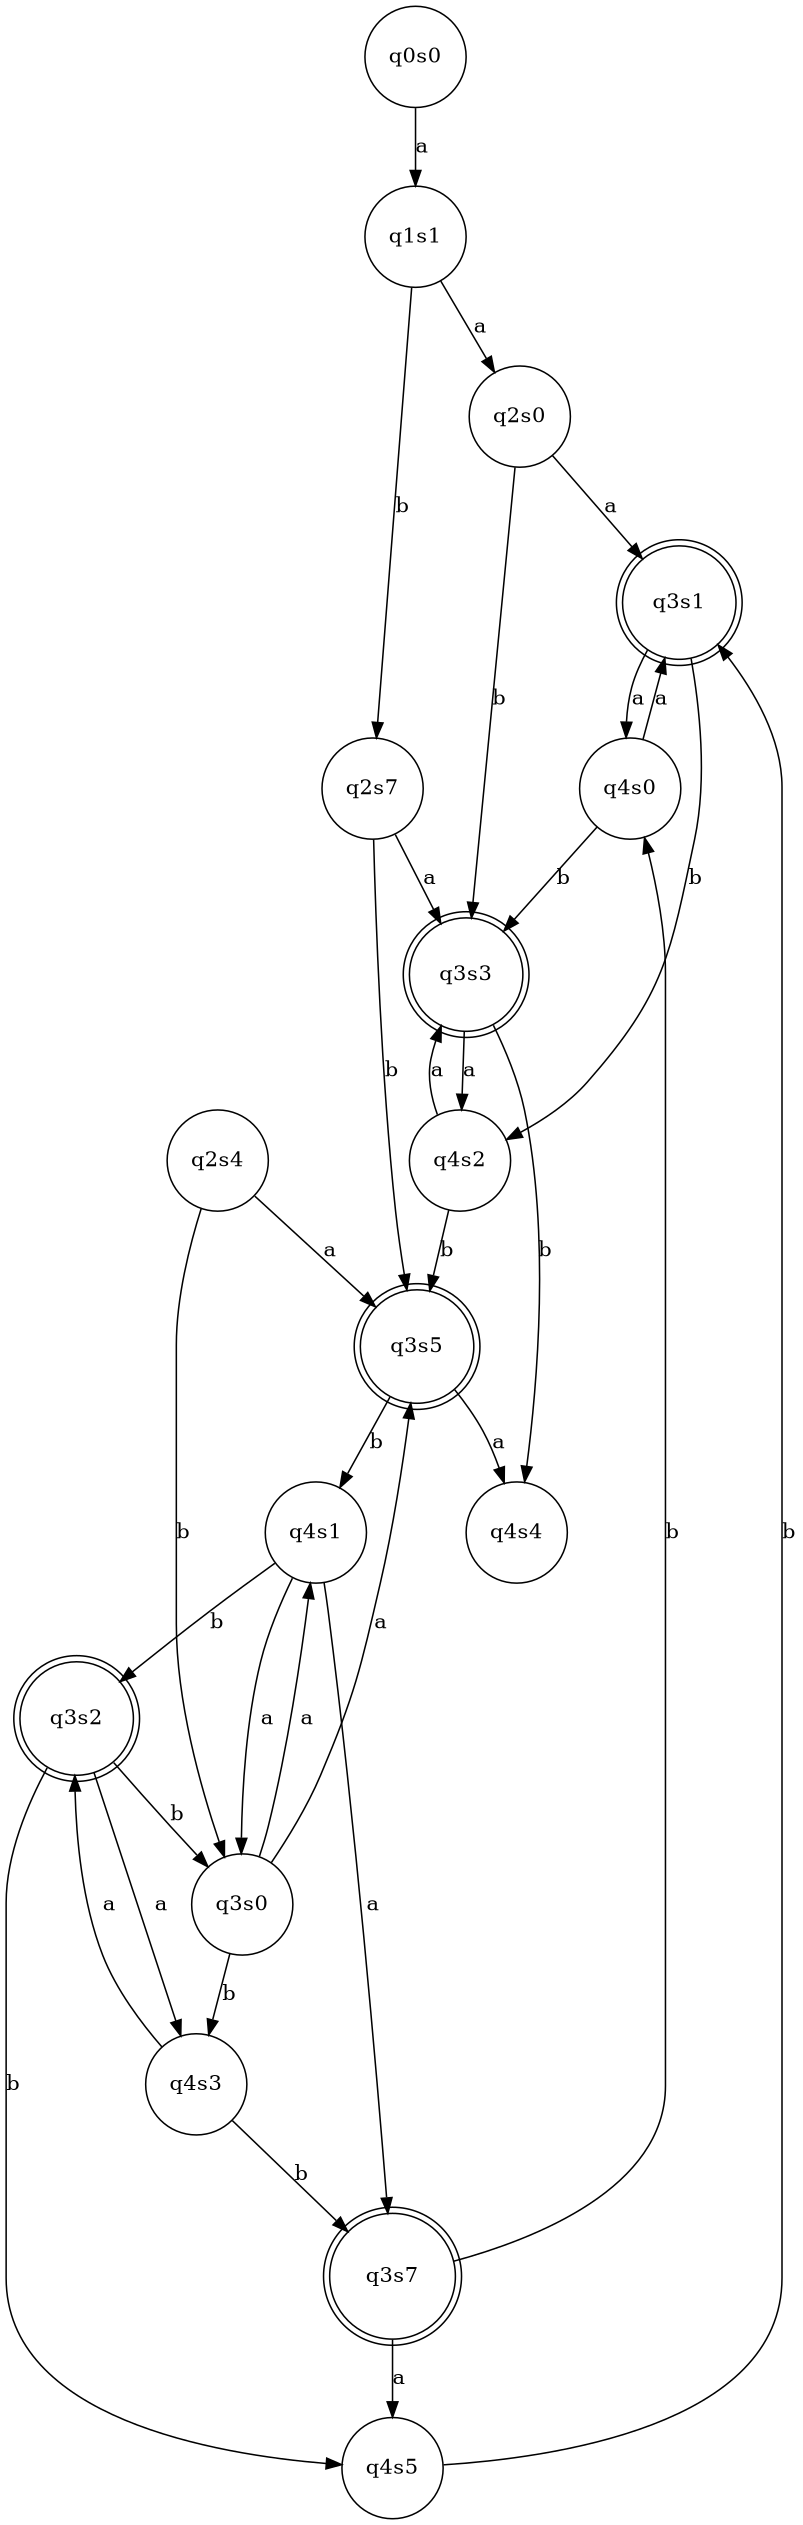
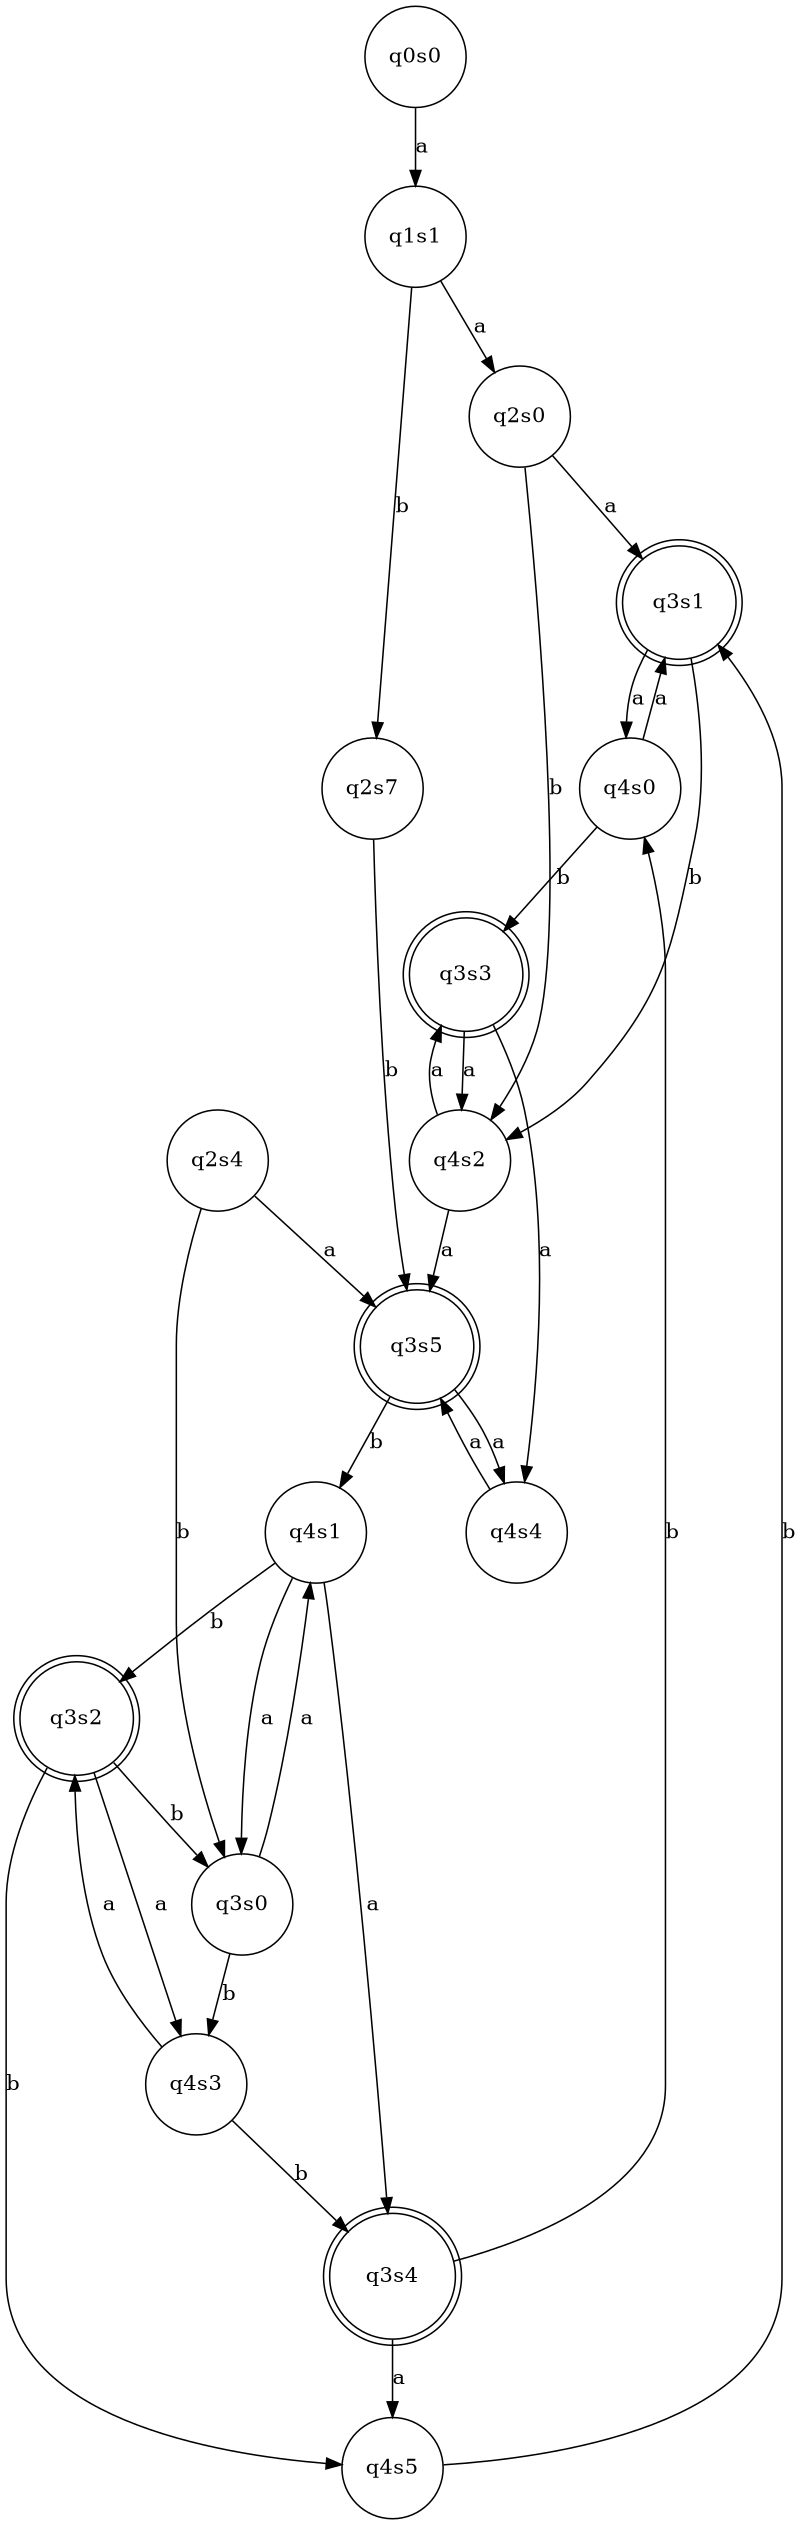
edge "q2s0" -> "q3s3": now "q2s0" -> "q4s2"
edge "q2s7" -> "q3s3": removed, label "a"
edge "q4s2" -> "q3s5": label "b" -> "a"
edge "q3s3" -> "q4s4": label "b" -> "a"
edge "q3s0" -> "q3s5": now "q4s4" -> "q3s5"
node "q3s7": label "q3s7" -> "q3s4"
